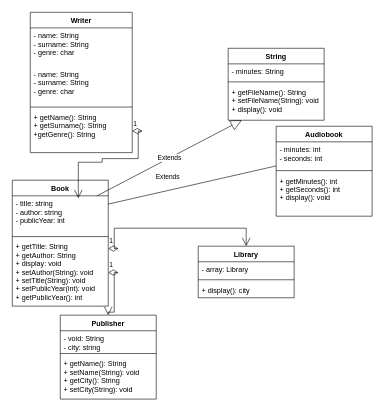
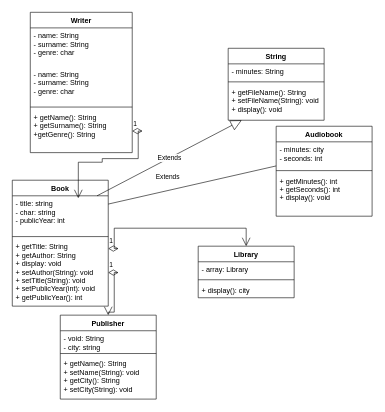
node "- minutes: int - seconds: int": label "- minutes: int - seconds: int" -> "- minutes: city - seconds: int"
node "- title: string - author: string - publicYear: int": label "- title: string - author: string - publicYear: int" -> "- title: string - char: string - publicYear: int"
